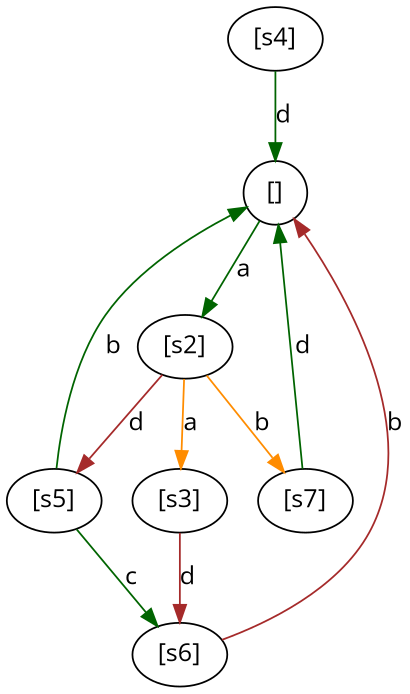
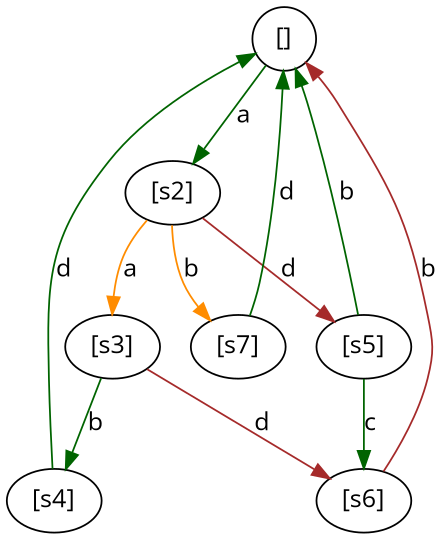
edge "[s3]" -> "[s4]": added, label "b"
